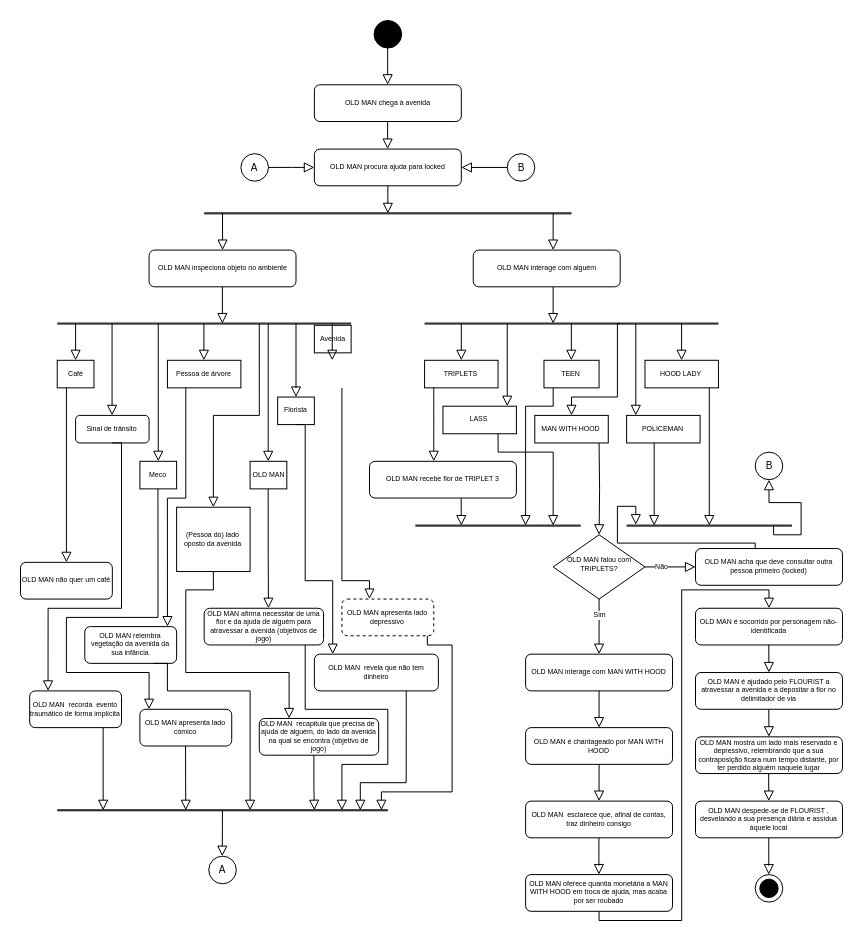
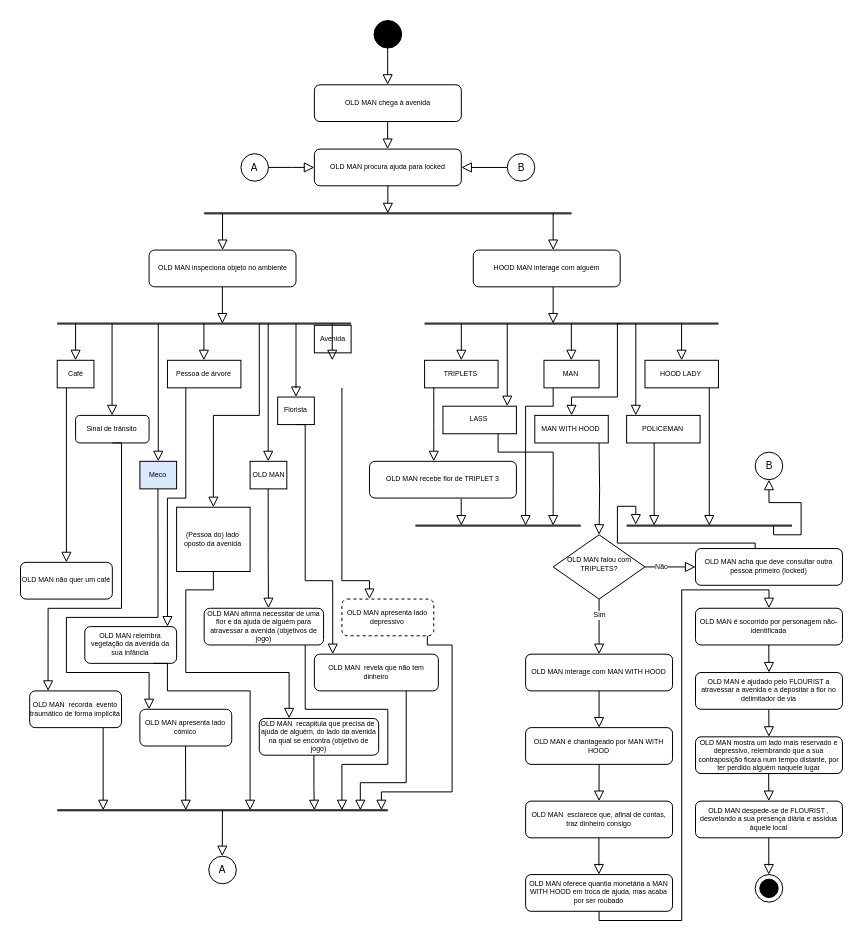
node "OLD MAN interage com alguém": label "OLD MAN interage com alguém" -> "HOOD MAN interage com alguém"
node "TEEN": label "TEEN" -> "MAN"
node "Meco": fillcolor #ffffff -> #dae8fc
